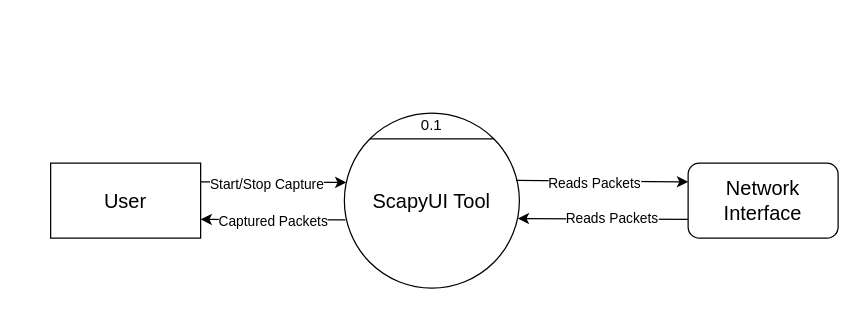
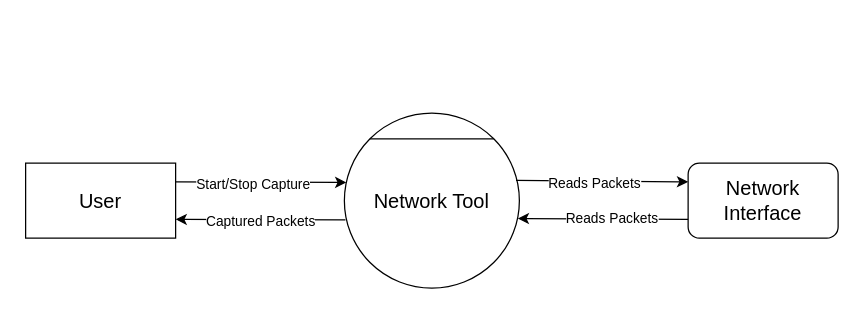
node "0.1": removed
node "User": moved (126, 201) -> (101, 201)
node "ScapyUI Tool": label "ScapyUI Tool" -> "Network Tool"
